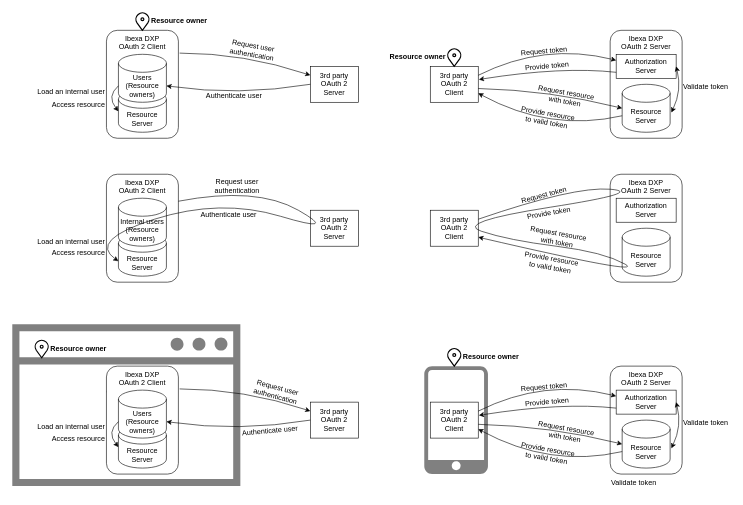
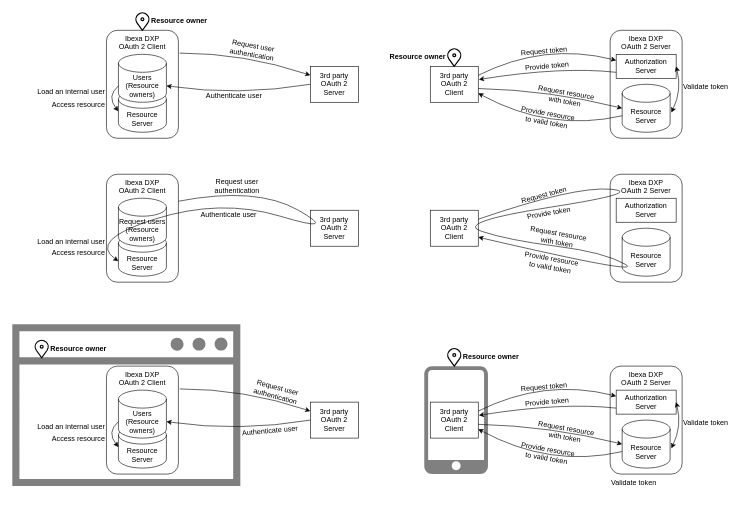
node "Internal users (Resource owners)": label "Internal users (Resource owners)" -> "Request users (Resource owners)"
